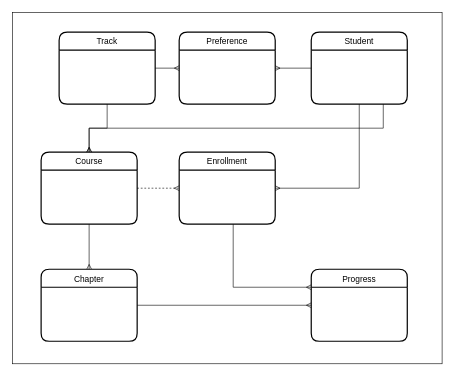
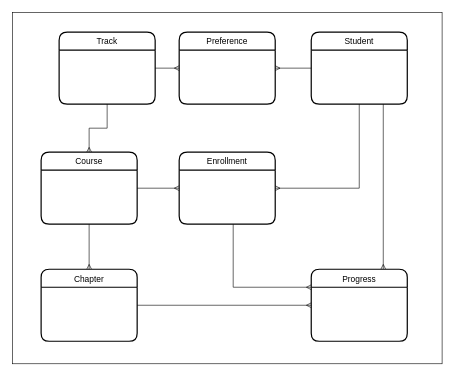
edge "Student" -> "Course": now "Student" -> "Progress"
edge "Course" -> "Enrollment": style dashed -> solid
